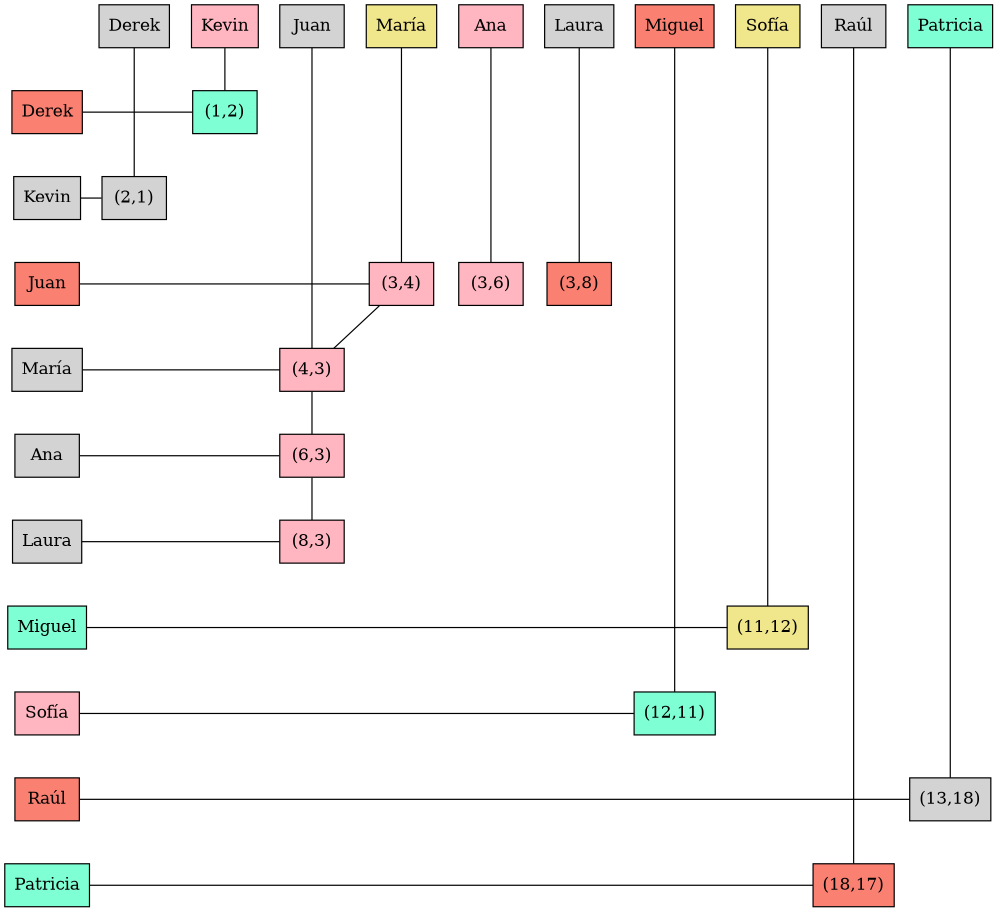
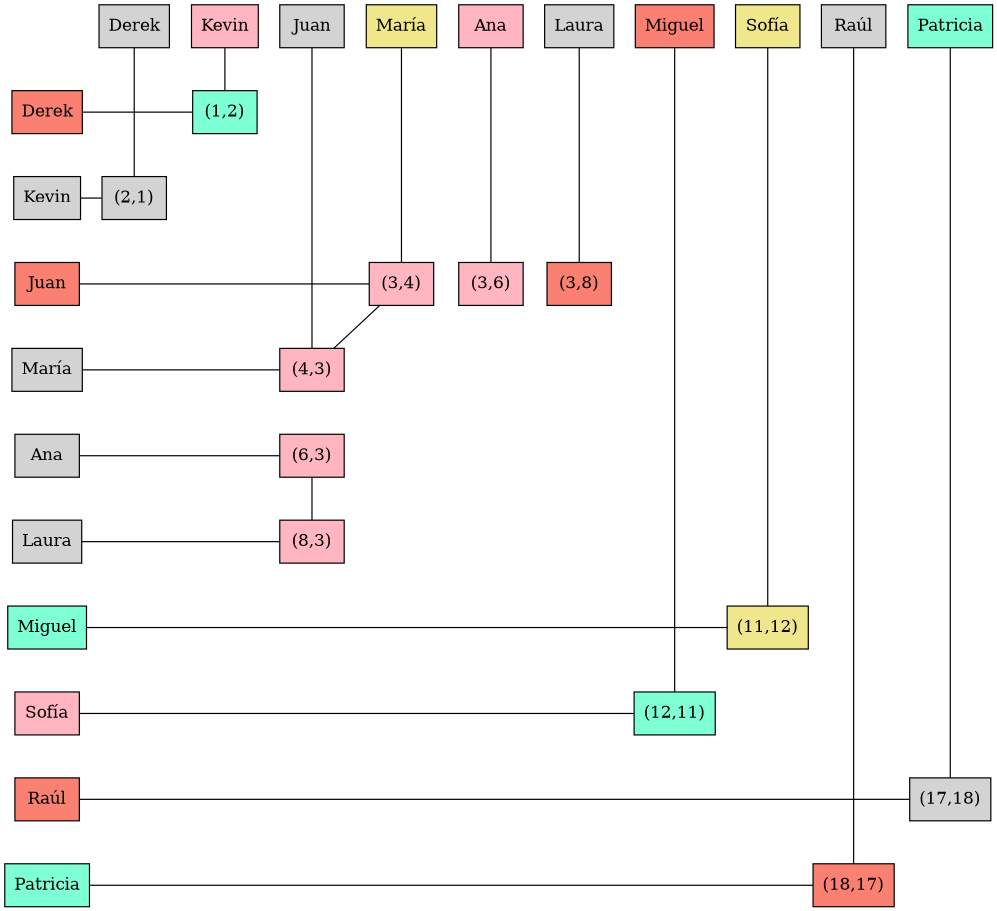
edge "(4,3)" -- "(6,3)": removed
node "(13,18)": label "(13,18)" -> "(17,18)"
